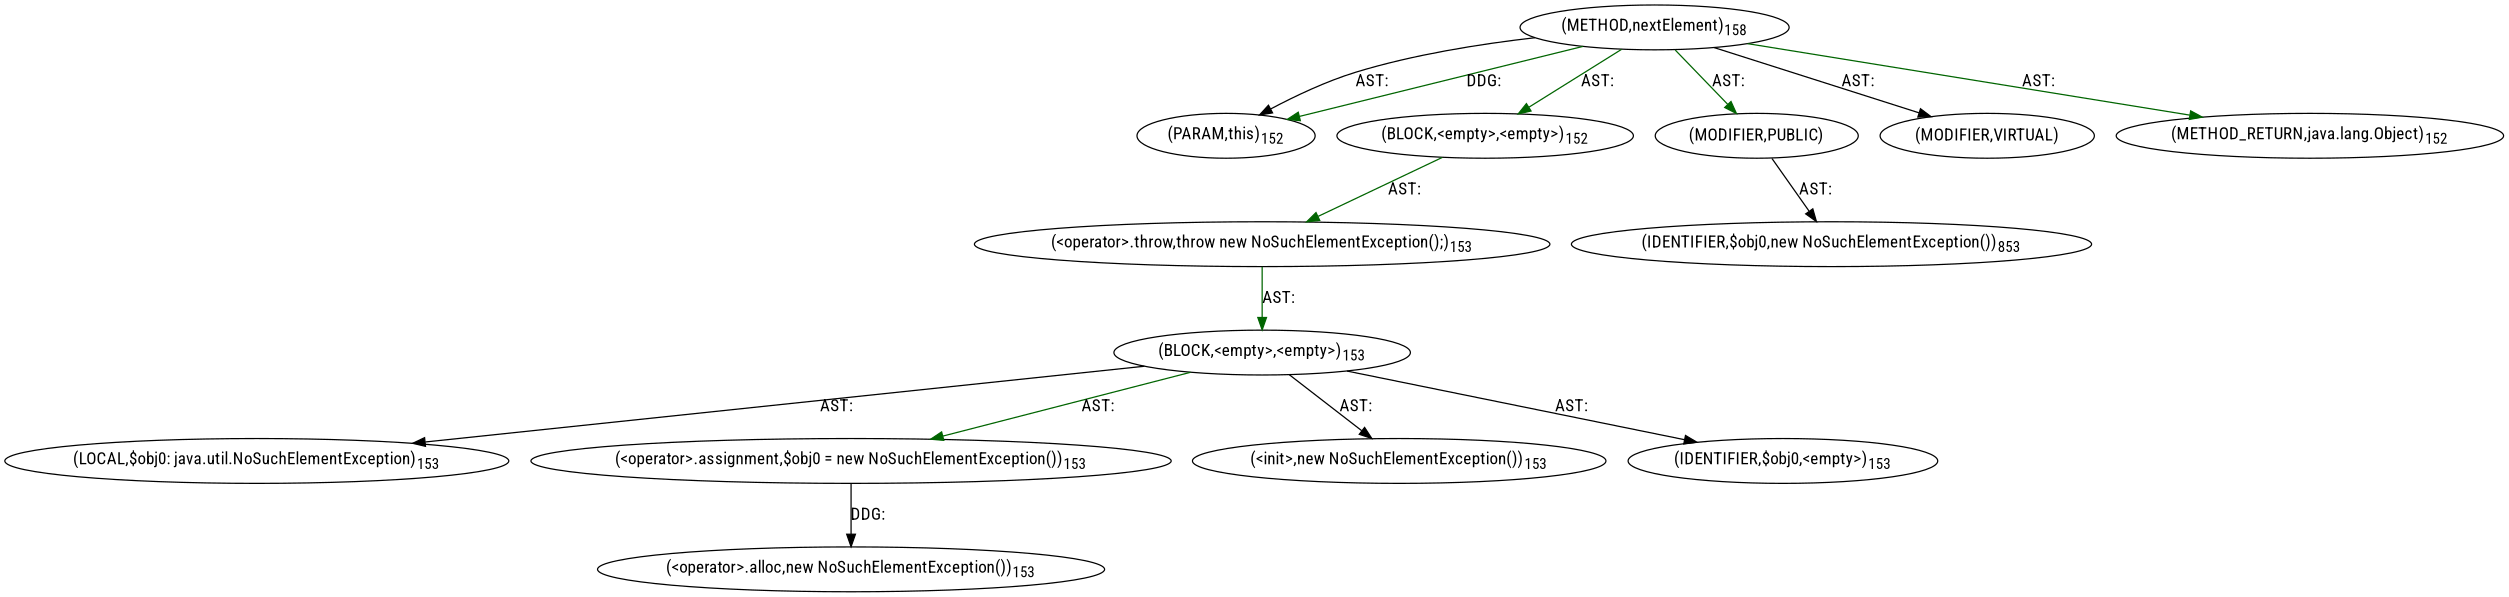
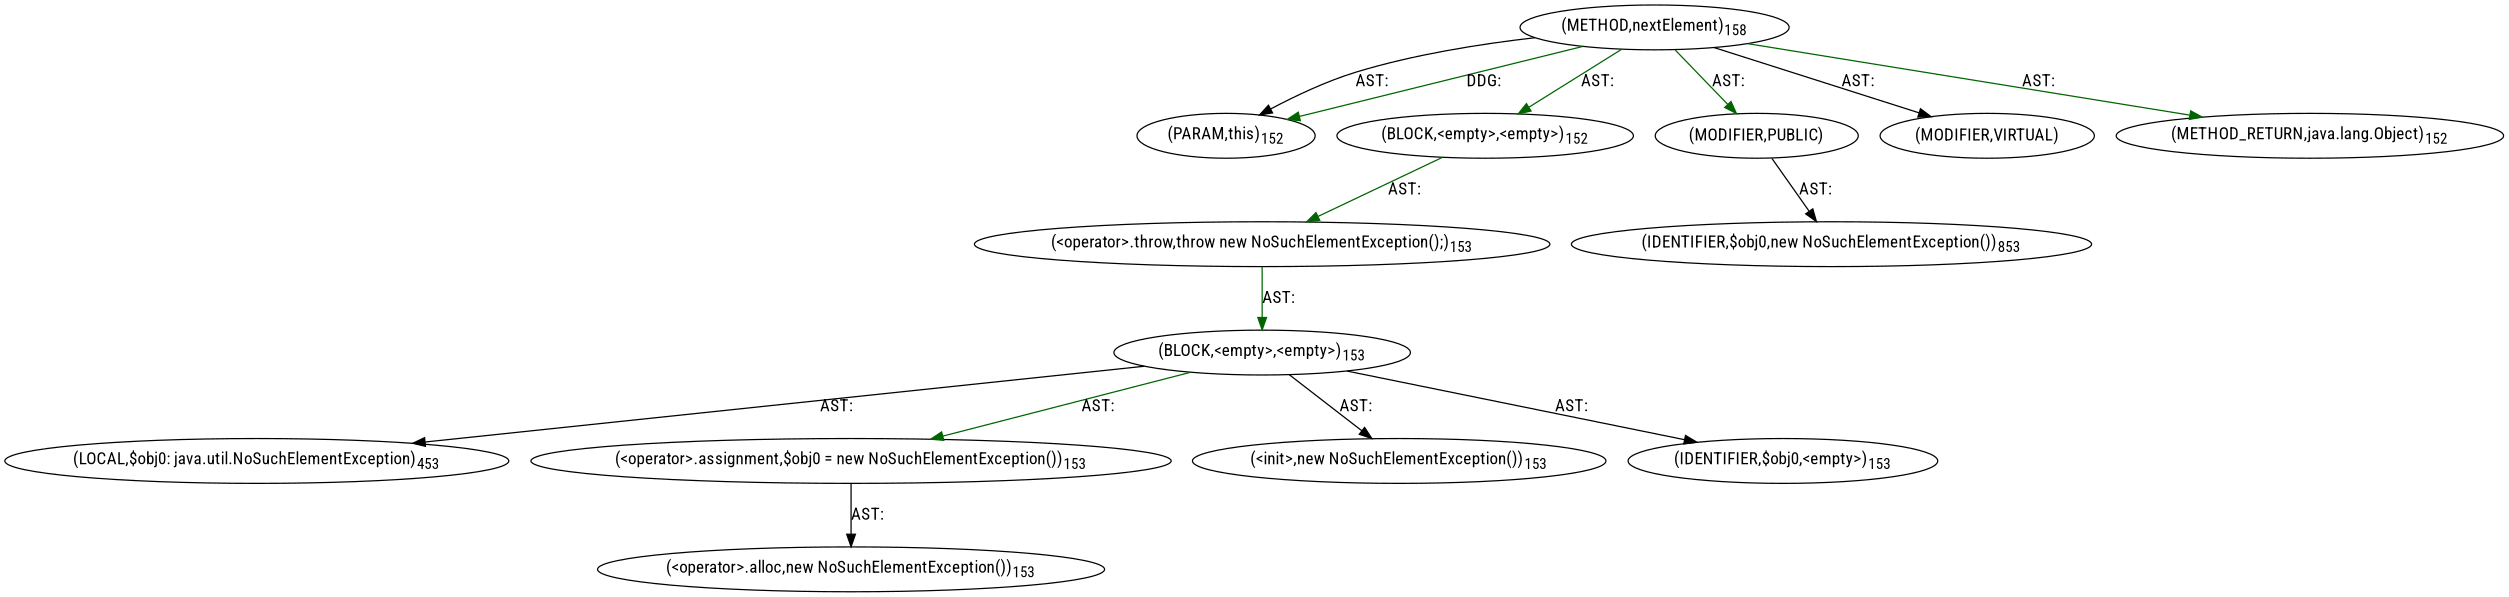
node "(LOCAL,$obj0: java.util.NoSuchElementException)": text "153" -> "453"
edge "(<operator>.assignment,$obj0 = new NoSuchElementException())" -> "(<operator>.alloc,new NoSuchElementException())": label "DDG: " -> "AST: "
